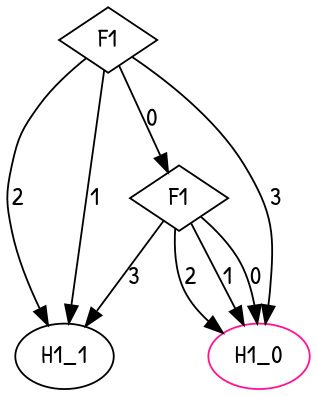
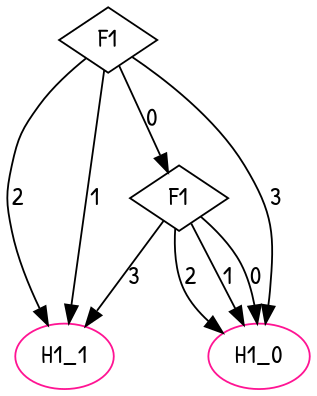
node "H1_1": color black -> deeppink
